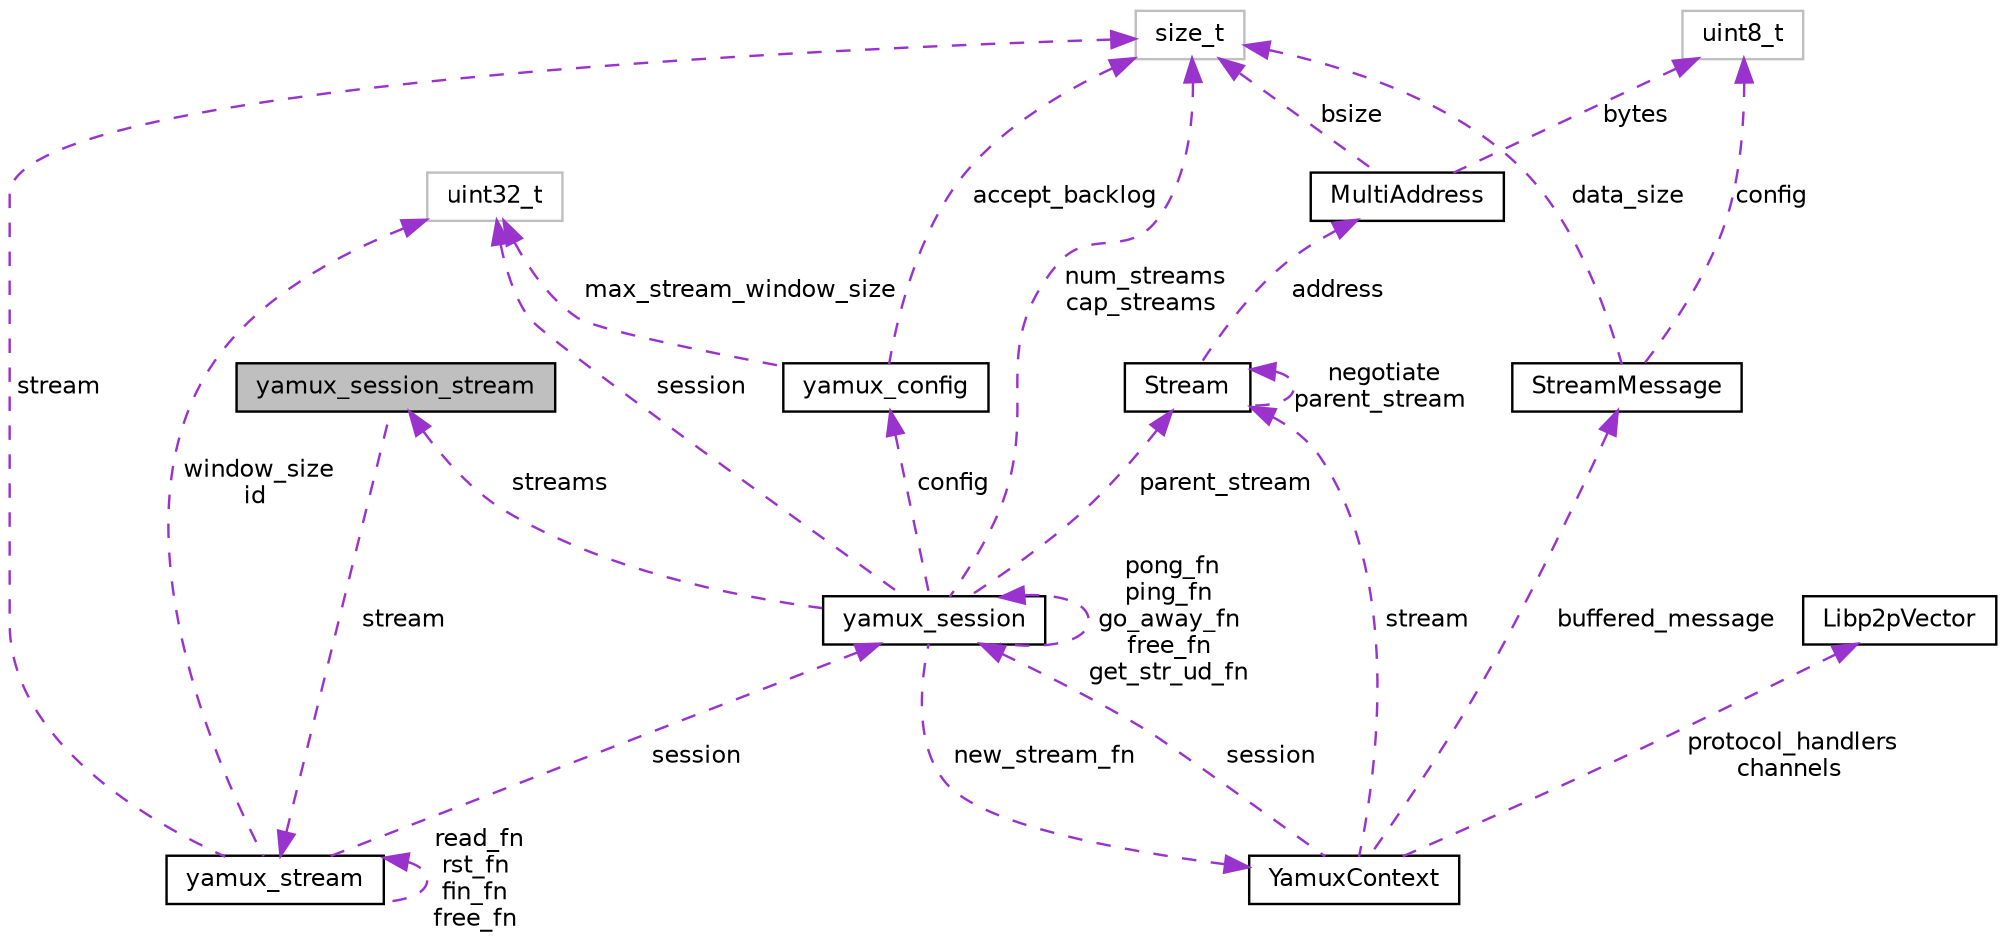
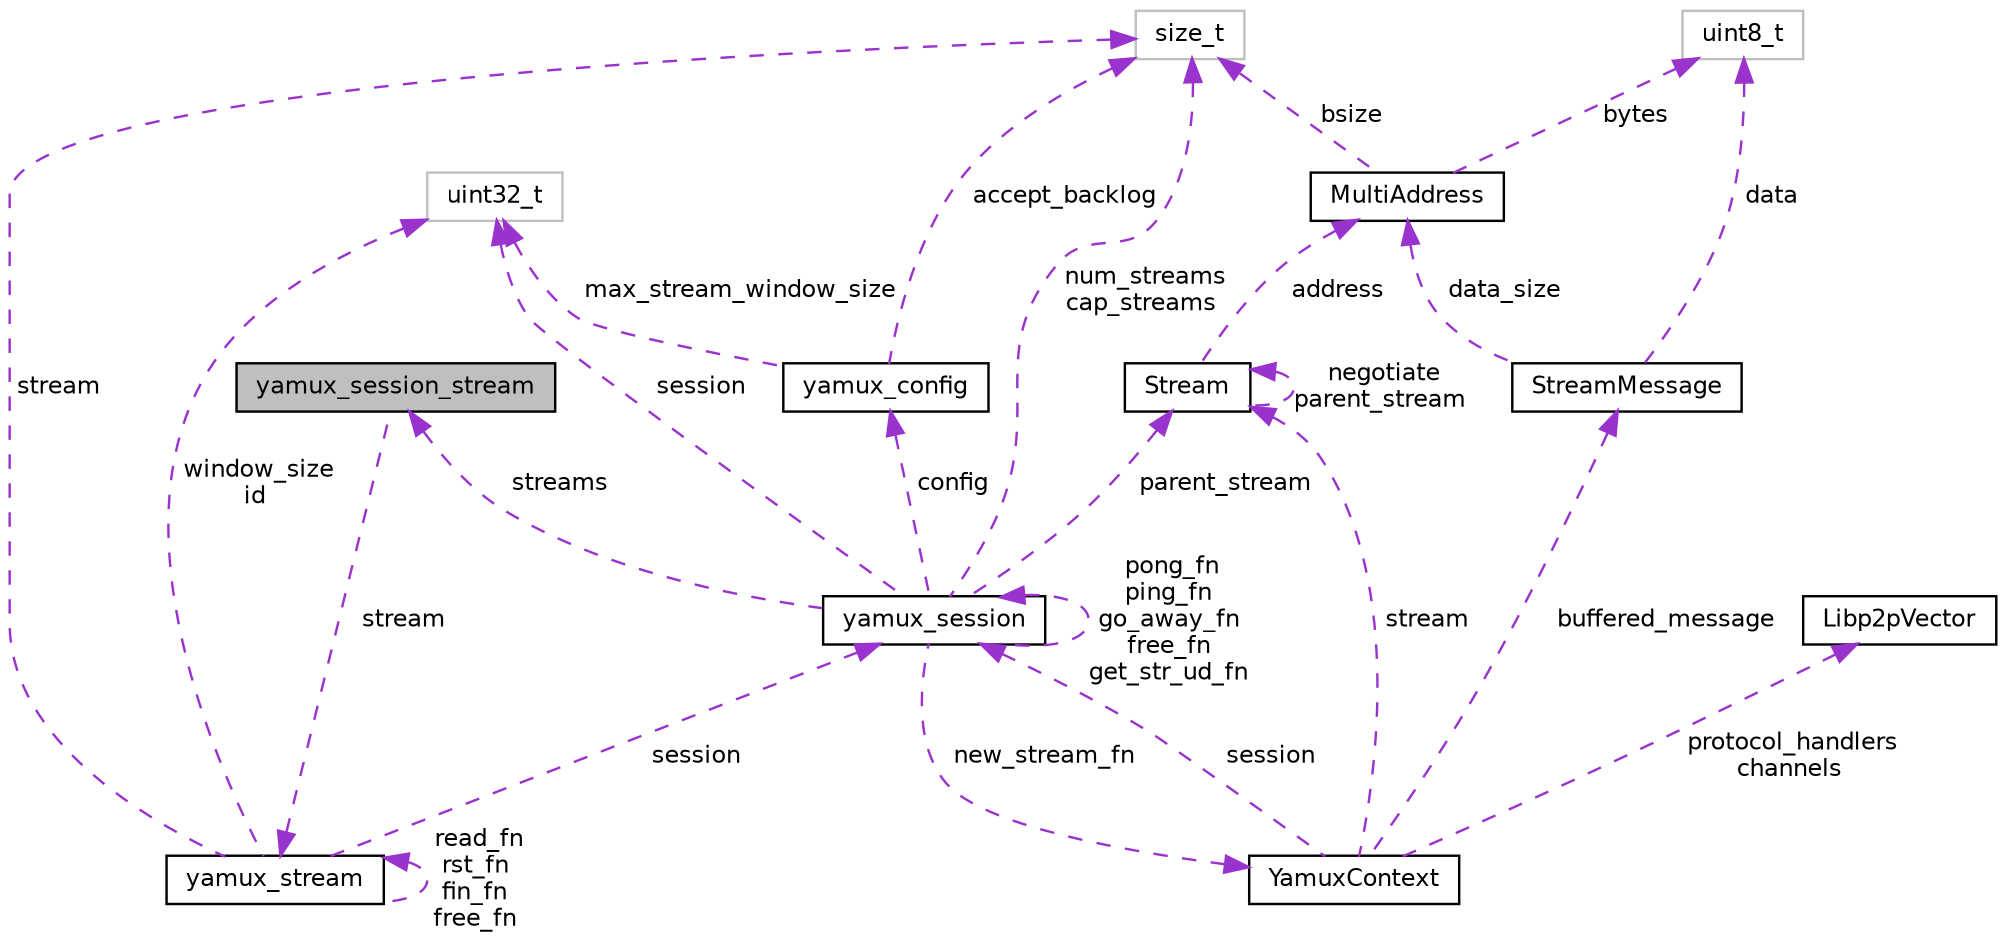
edge "StreamMessage" -> "size_t": now "StreamMessage" -> "MultiAddress"
edge "StreamMessage" -> "uint8_t": label " config" -> " data"
